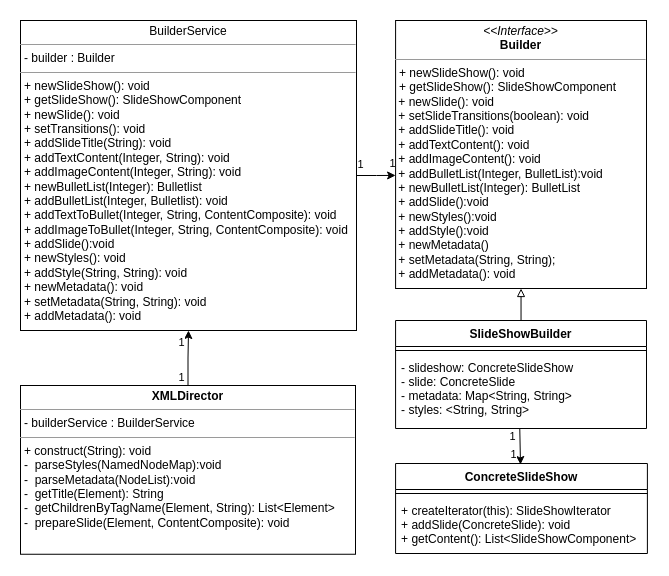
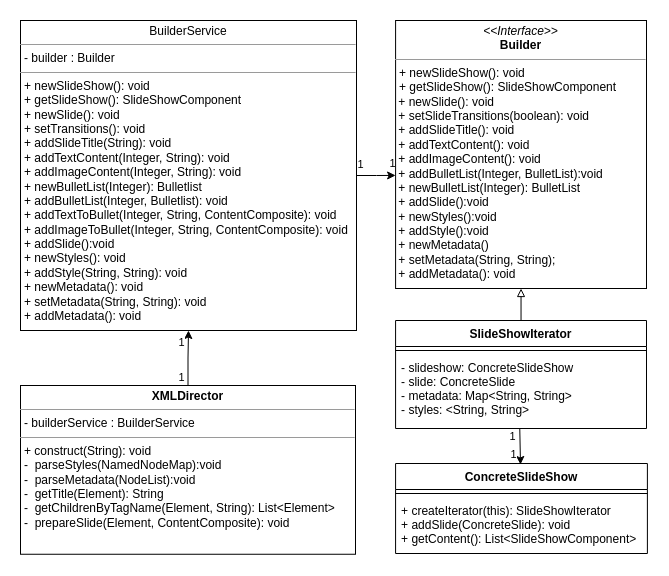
node "SlideShowBuilder": label "SlideShowBuilder" -> "SlideShowIterator"
